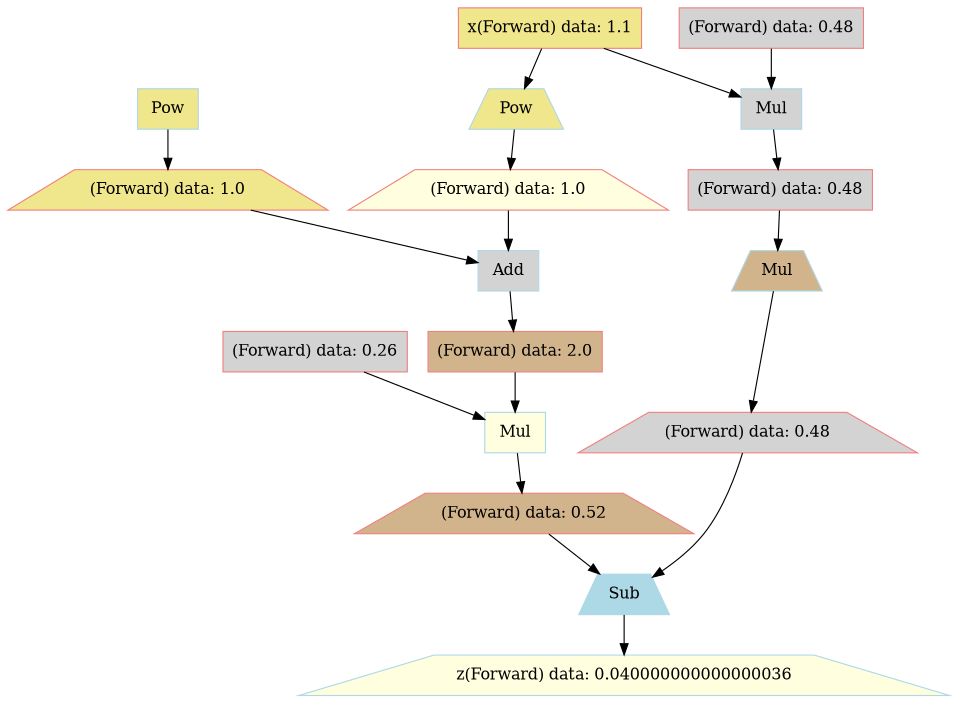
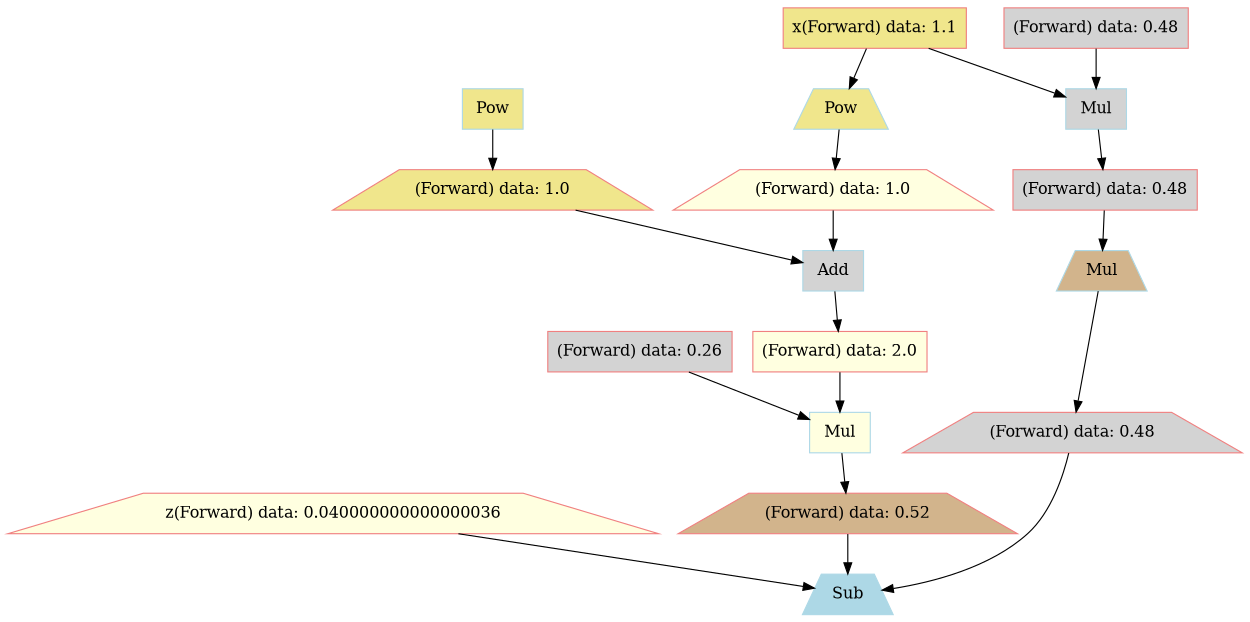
node "(Forward) data: 2.0": fillcolor tan -> lightyellow
edge "Sub" -> "z(Forward) data: 0.040000000000000036": reversed
node "z(Forward) data: 0.040000000000000036": color lightblue -> lightcoral
